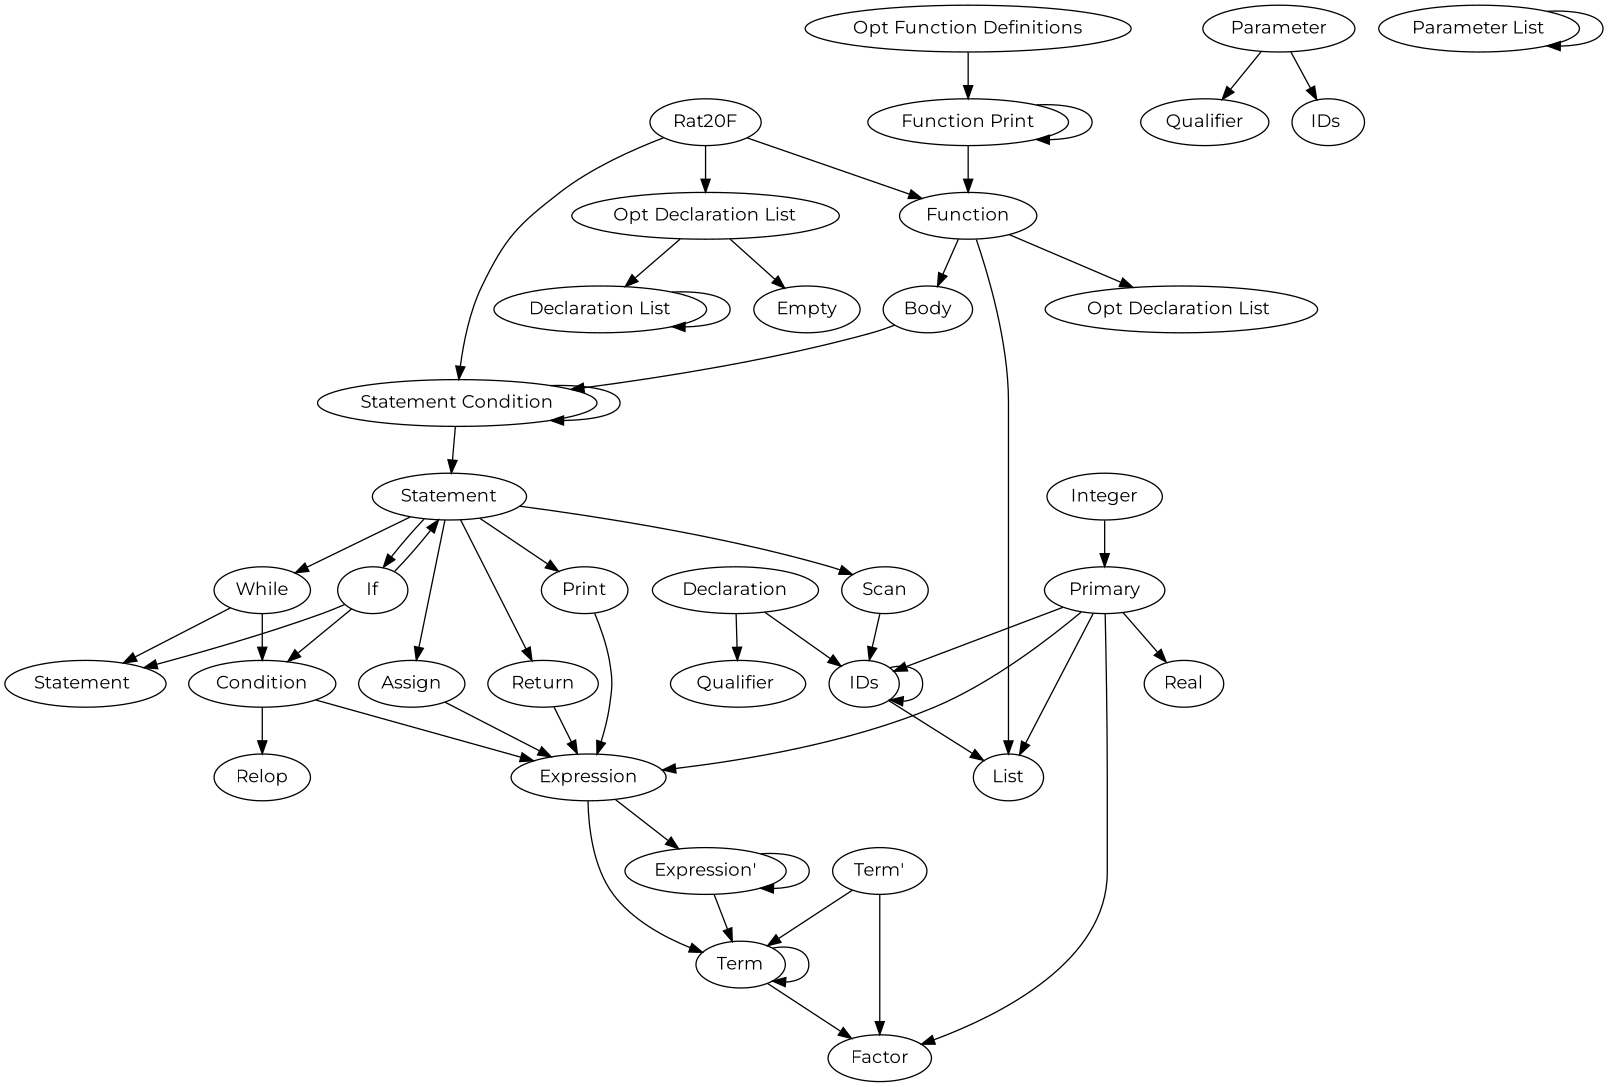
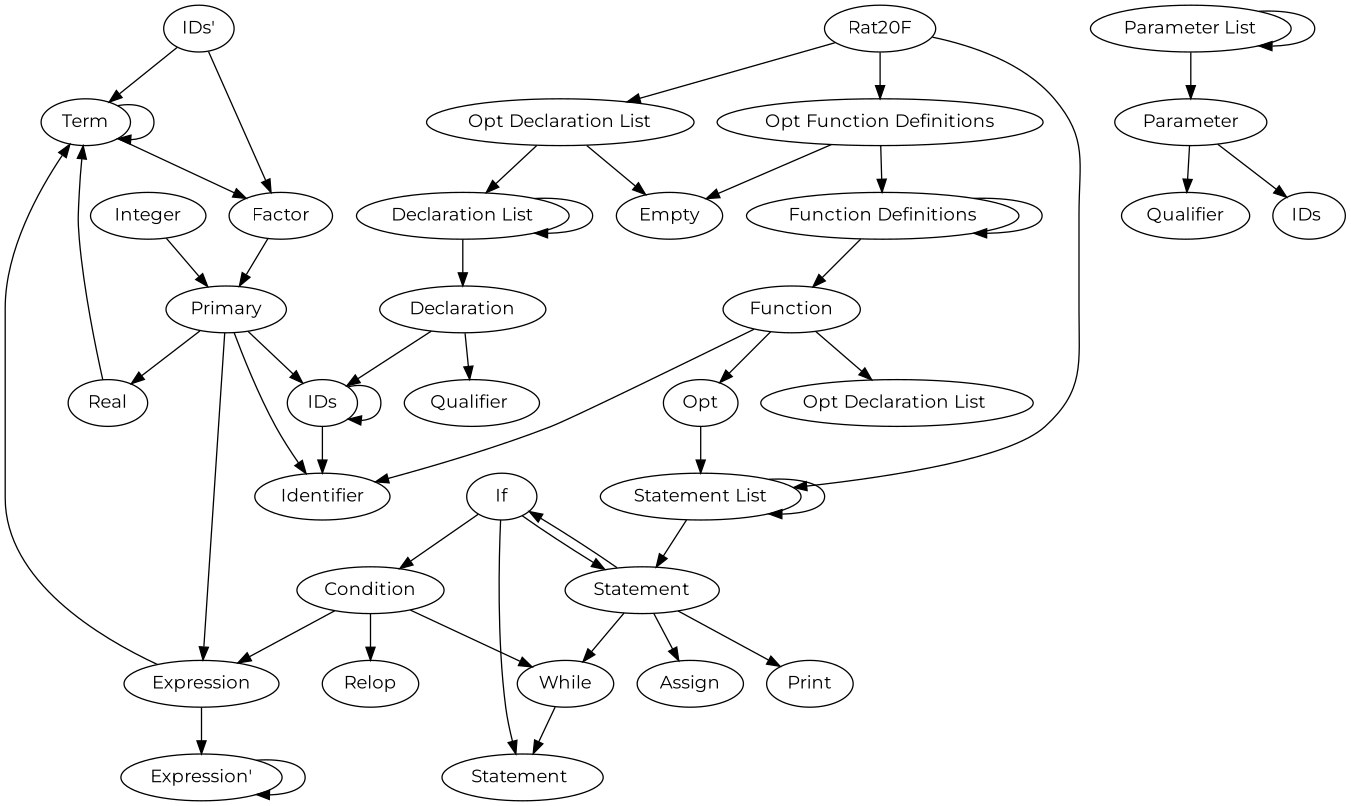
edge "Parameter List" -> "Parameter": added
node "Function Print": label "Function Print" -> "Function Definitions"
edge "Rat20F" -> "Function": now "Rat20F" -> "Opt Function Definitions"
edge "Opt Function Definitions" -> "Empty": added
edge "Declaration List" -> "Declaration": added
node "Body": label "Body" -> "Opt"
node "Statement Condition": label "Statement Condition" -> "Statement List"
node "Scan": removed
edge "While" -> "Condition": reversed
edge "Print" -> "Expression": removed
node "Return": removed
edge "Assign" -> "Expression": removed
node "List": label "List" -> "Identifier"
node "Term'": label "Term'" -> "IDs'"
edge "Primary" -> "Factor": reversed
edge "Expression'" -> "Term": now "Real" -> "Term"
